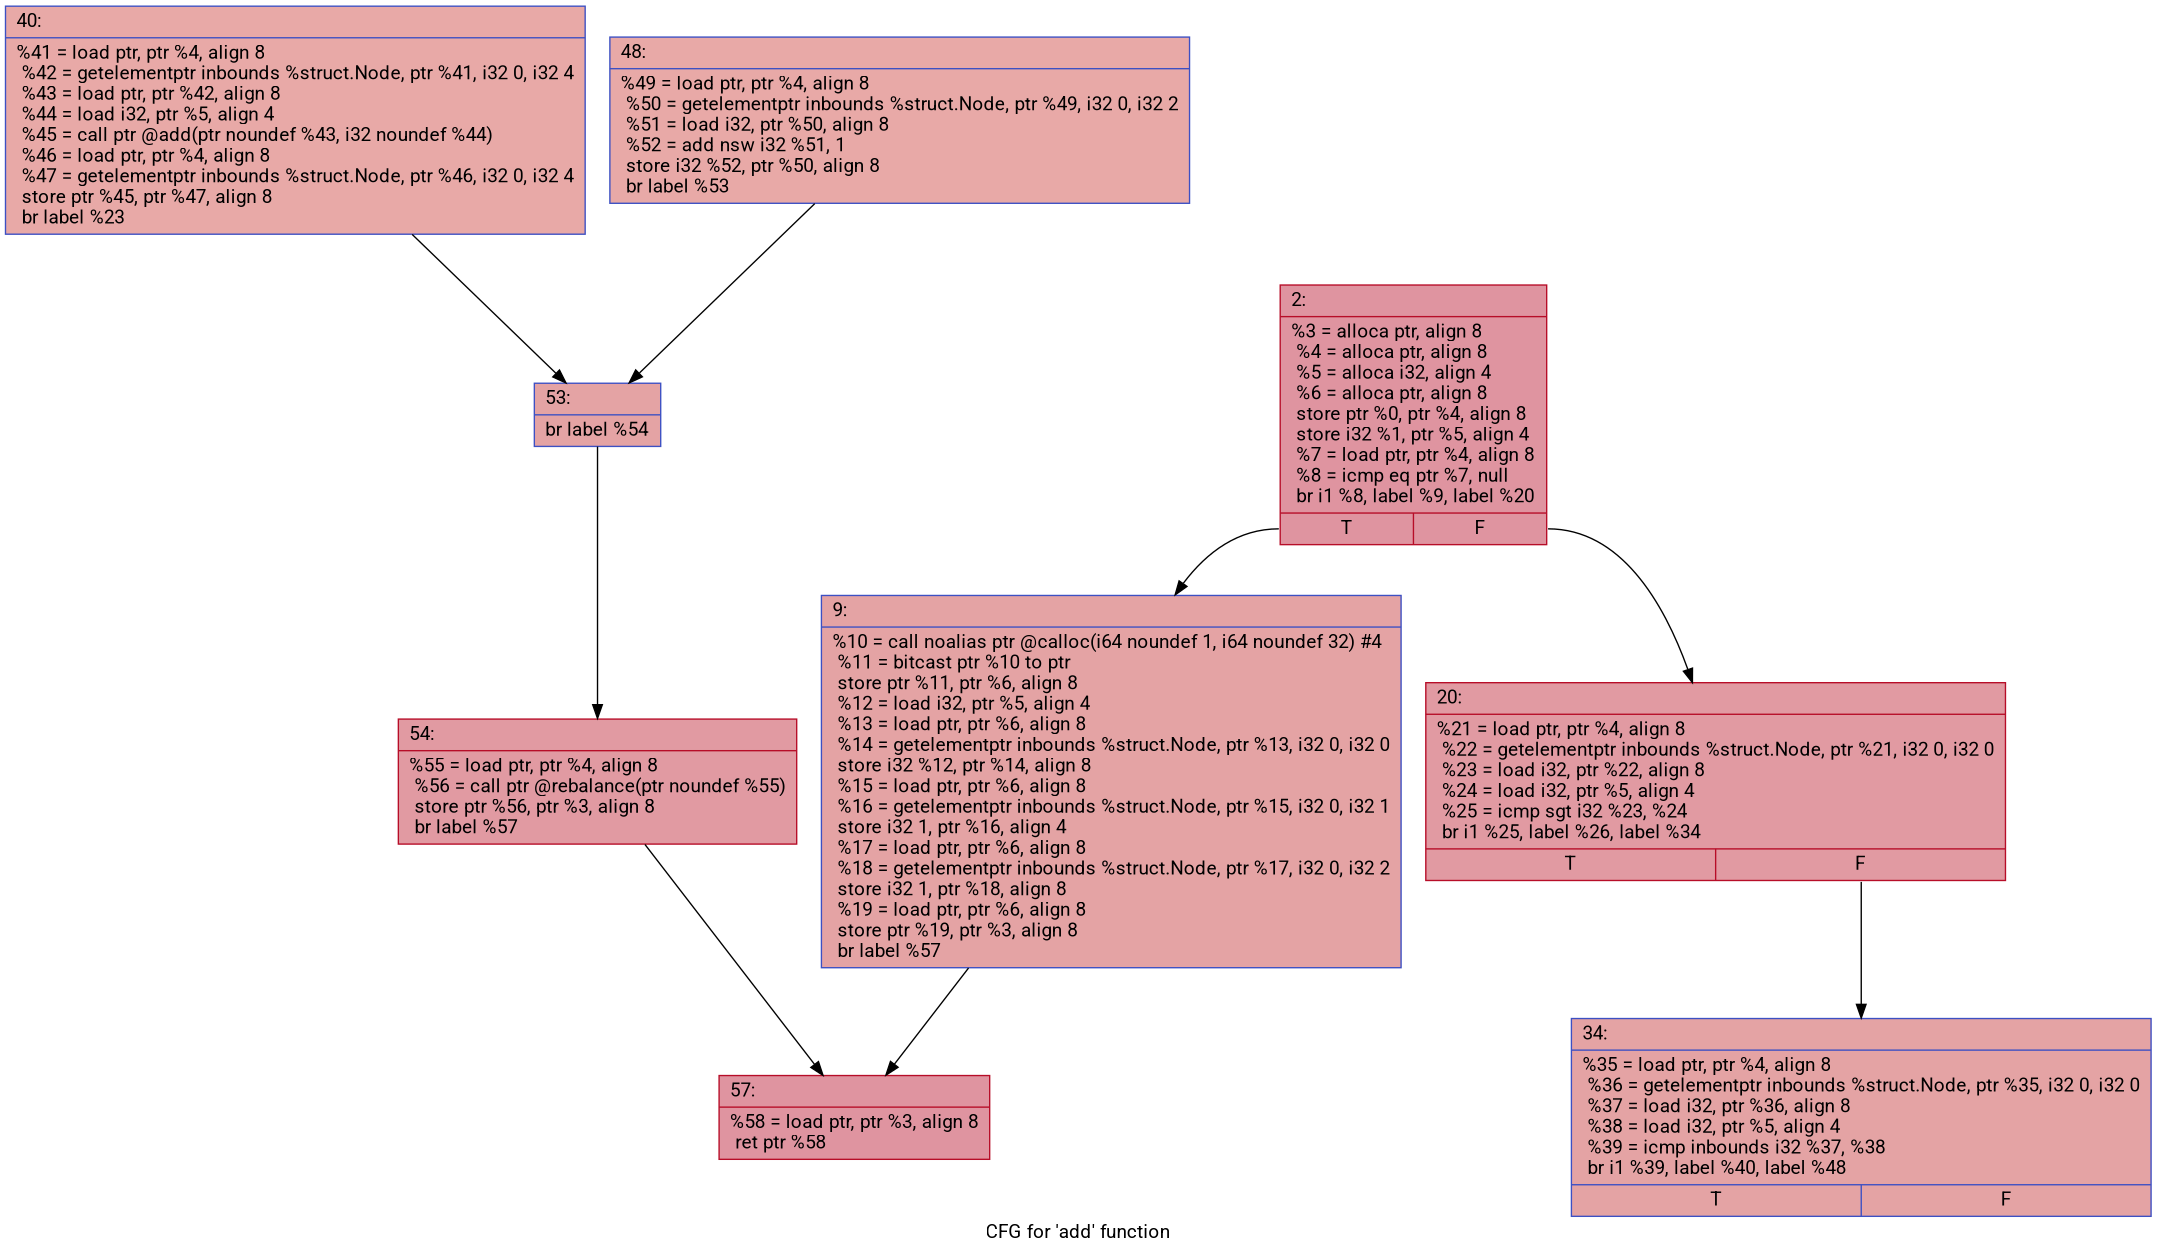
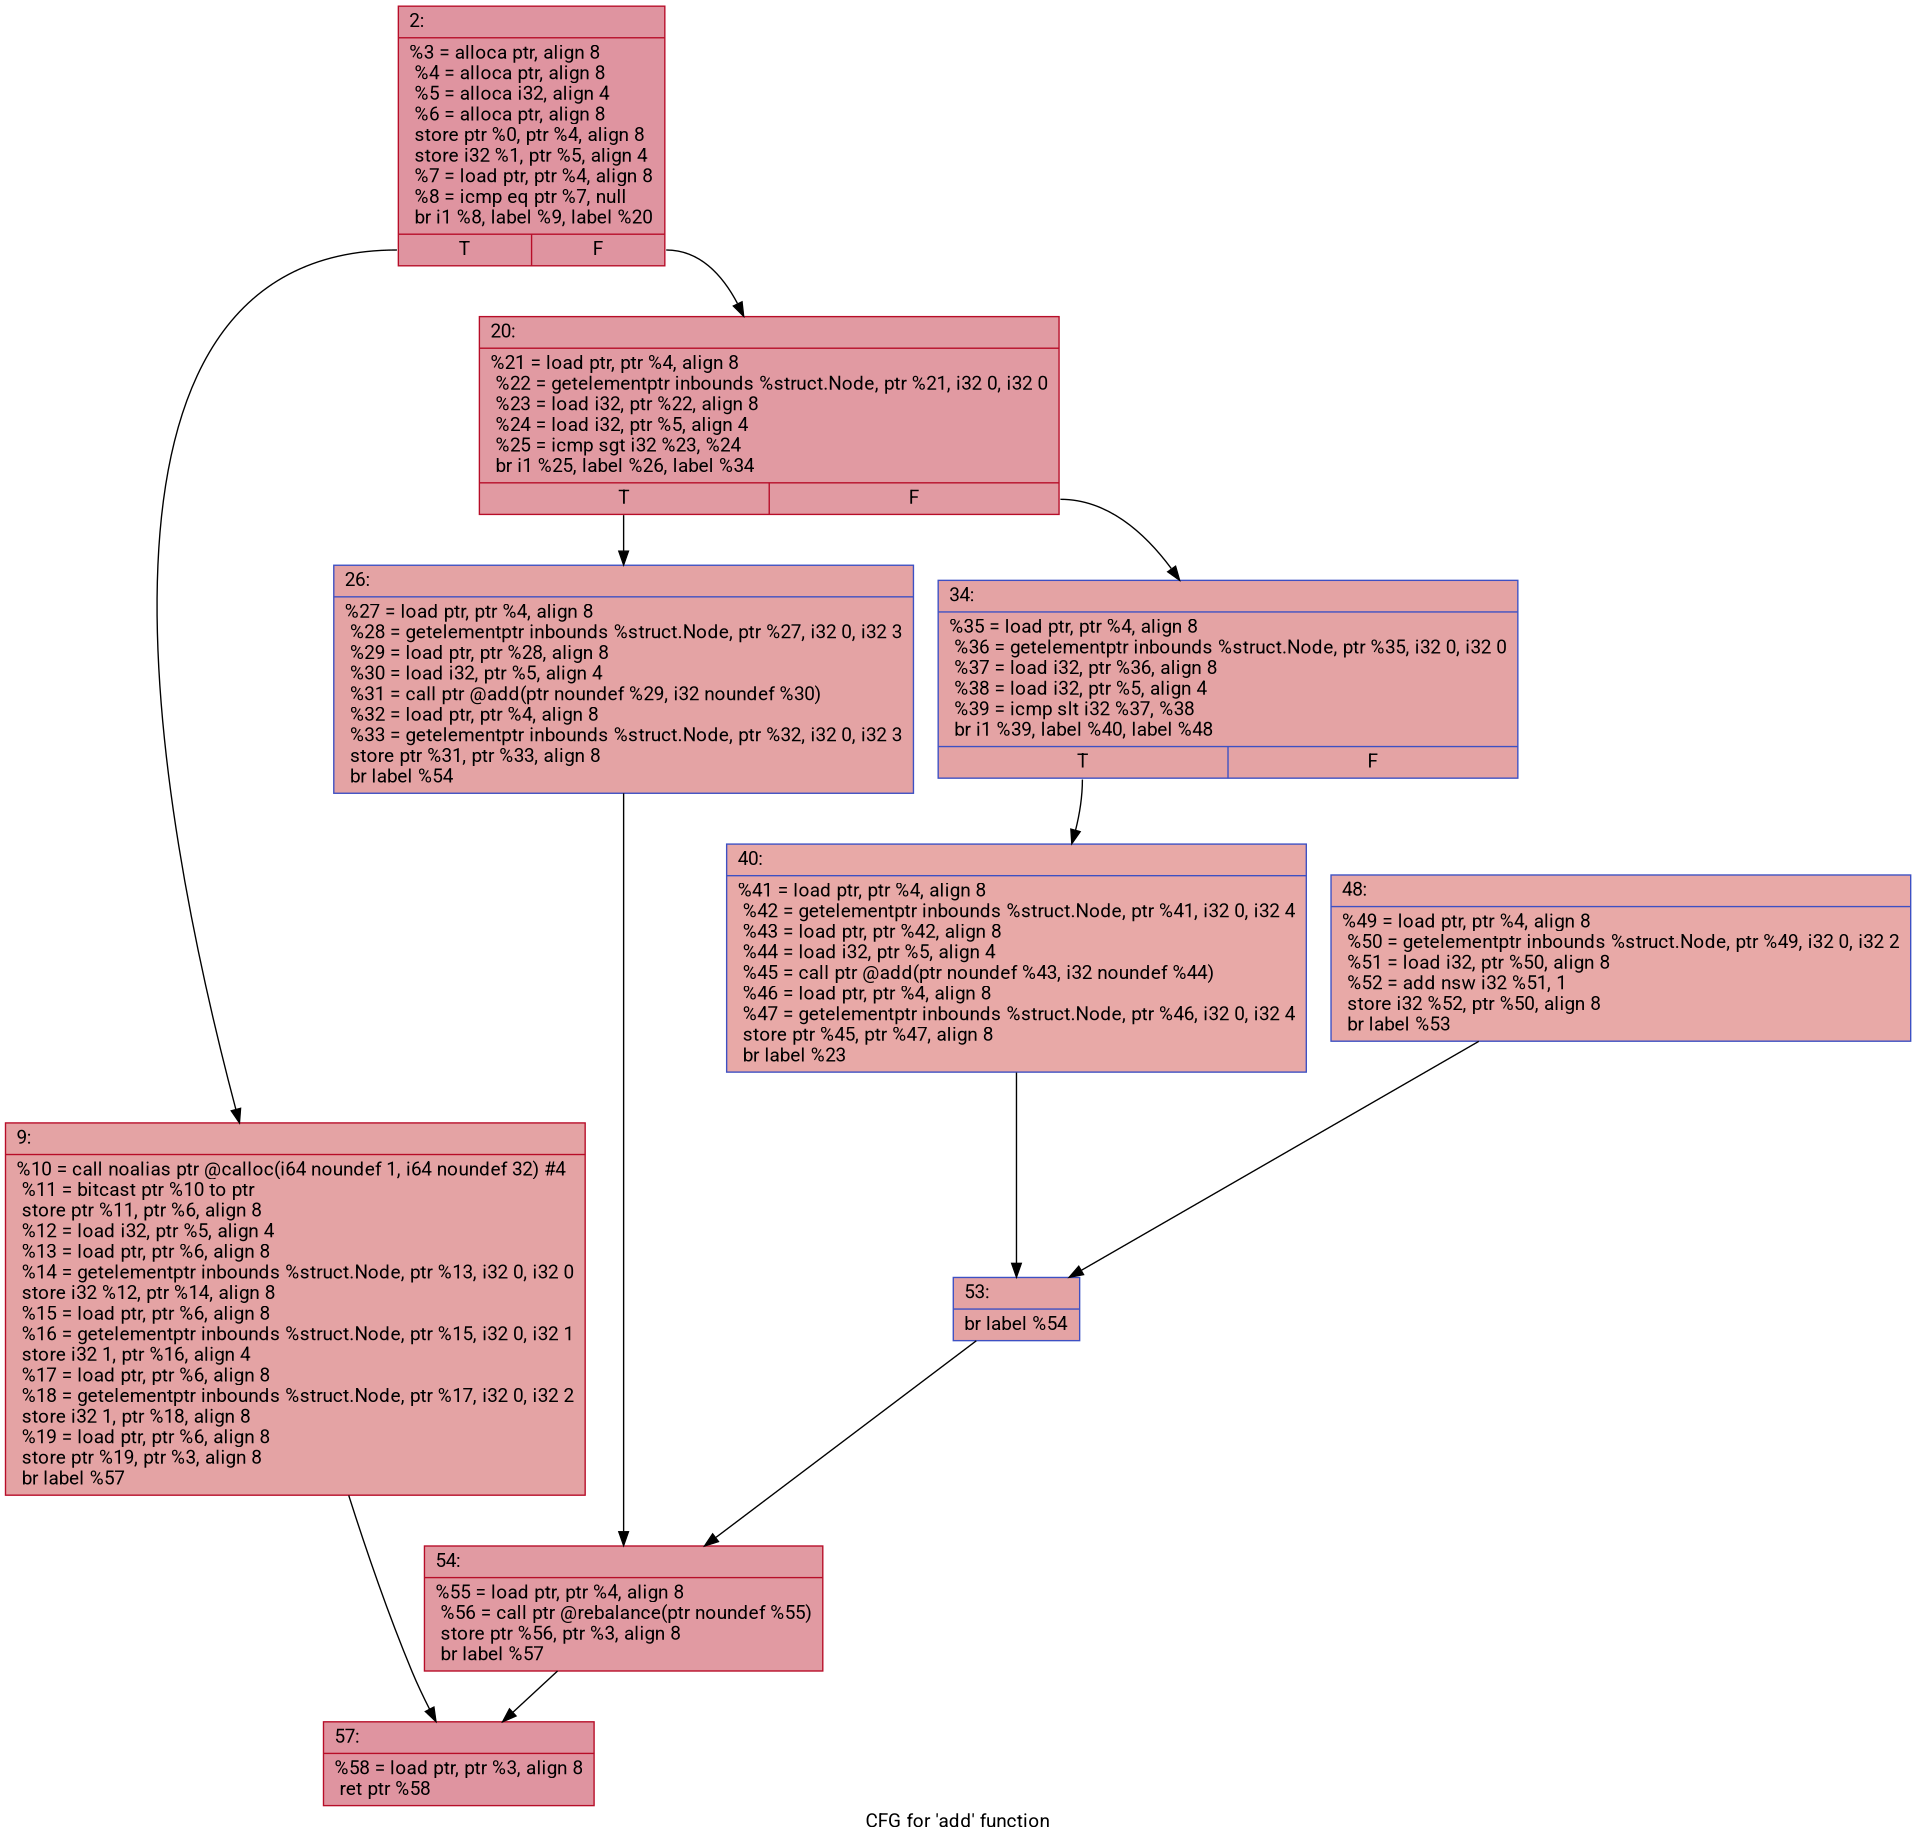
node "26:": added
node "9:": color #3d50c3ff -> #b70d28ff
edge "34:" -> "40:": added
node "34:": text "%39 = icmp inbounds i32 %37, %38" -> "%39 = icmp slt i32 %37, %38"
